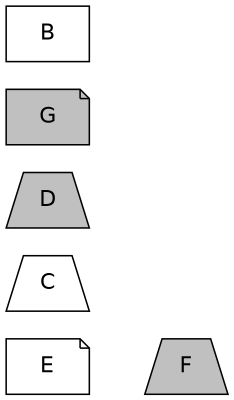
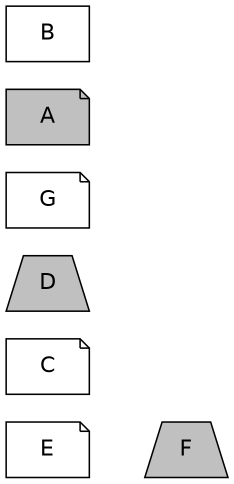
node "G": fillcolor gray -> white
node "A": added
node "C": shape trapezium -> note
